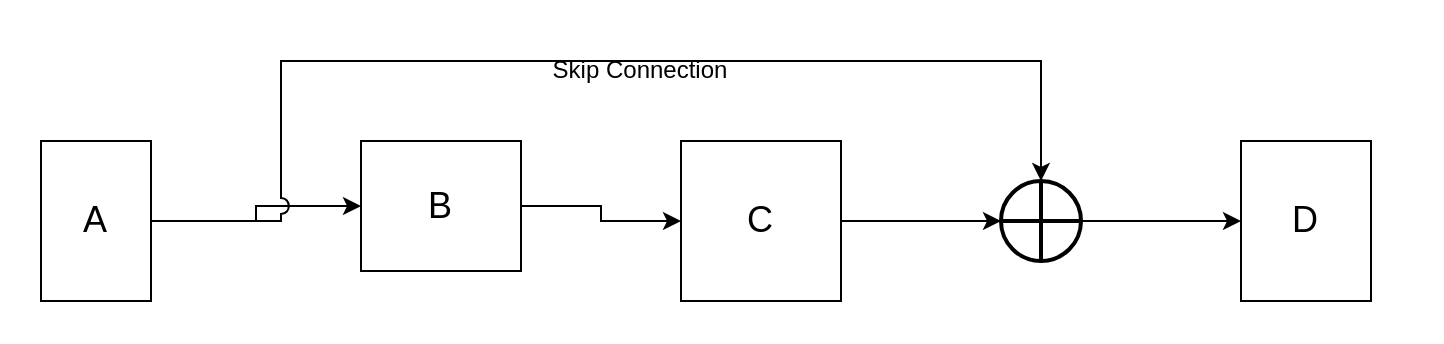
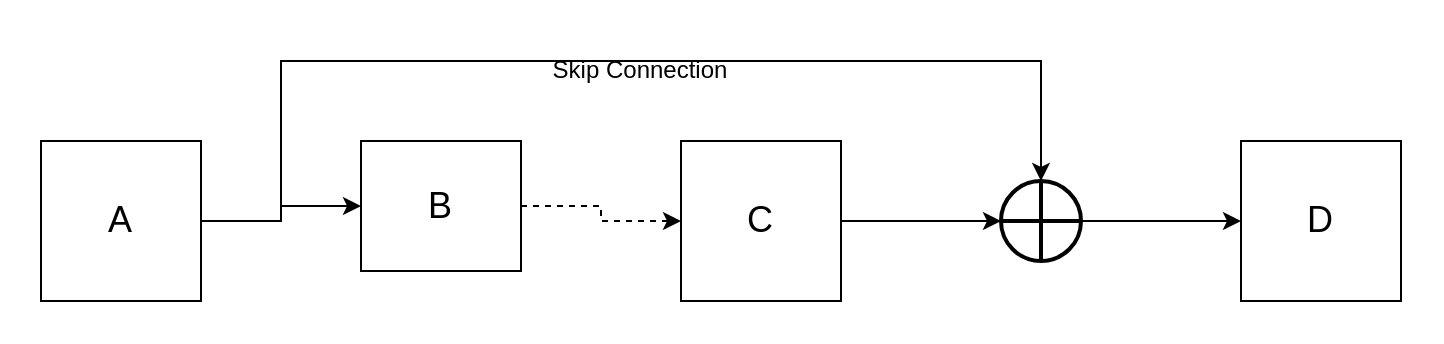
edge "B" -> "C": style solid -> dashed
node "A": size 110x160 -> 160x160
node "D": size 130x160 -> 160x160
